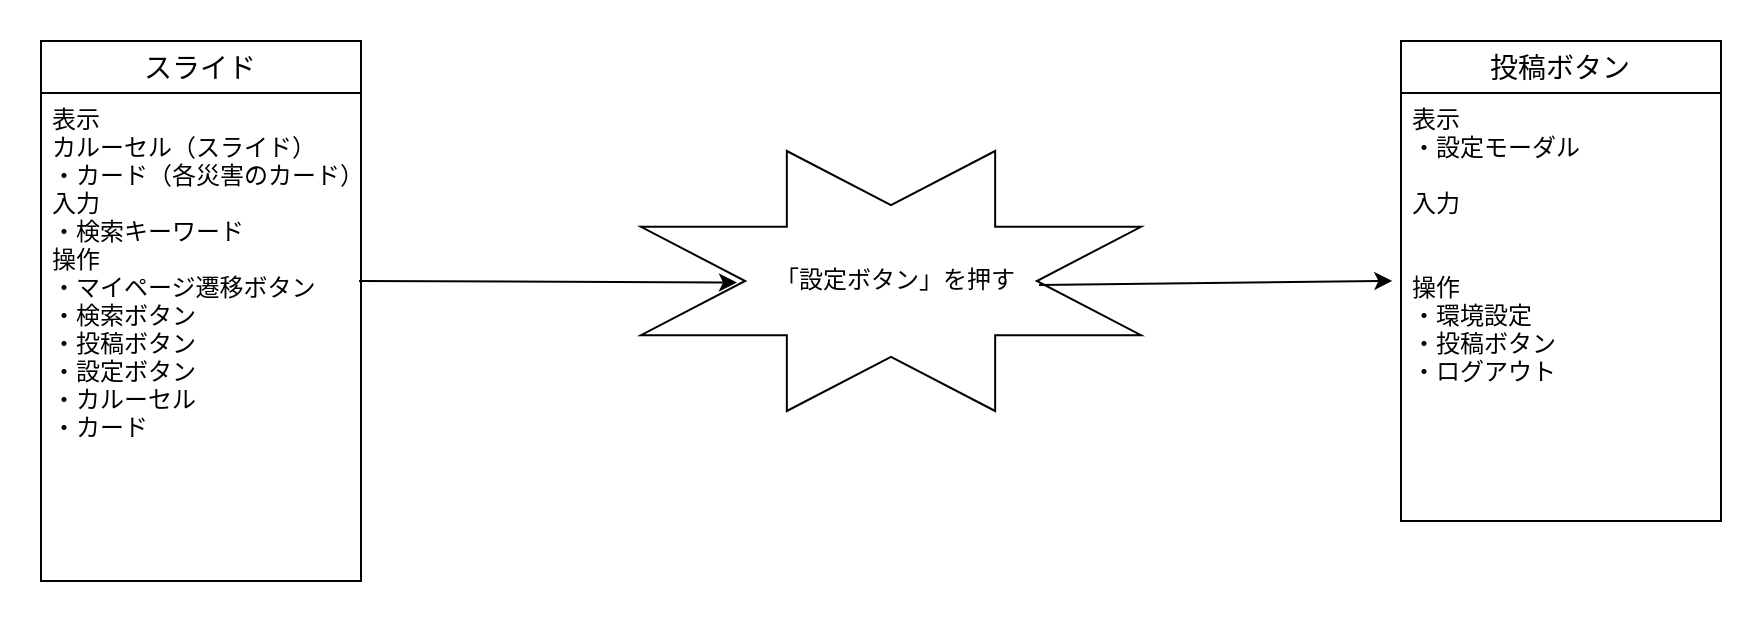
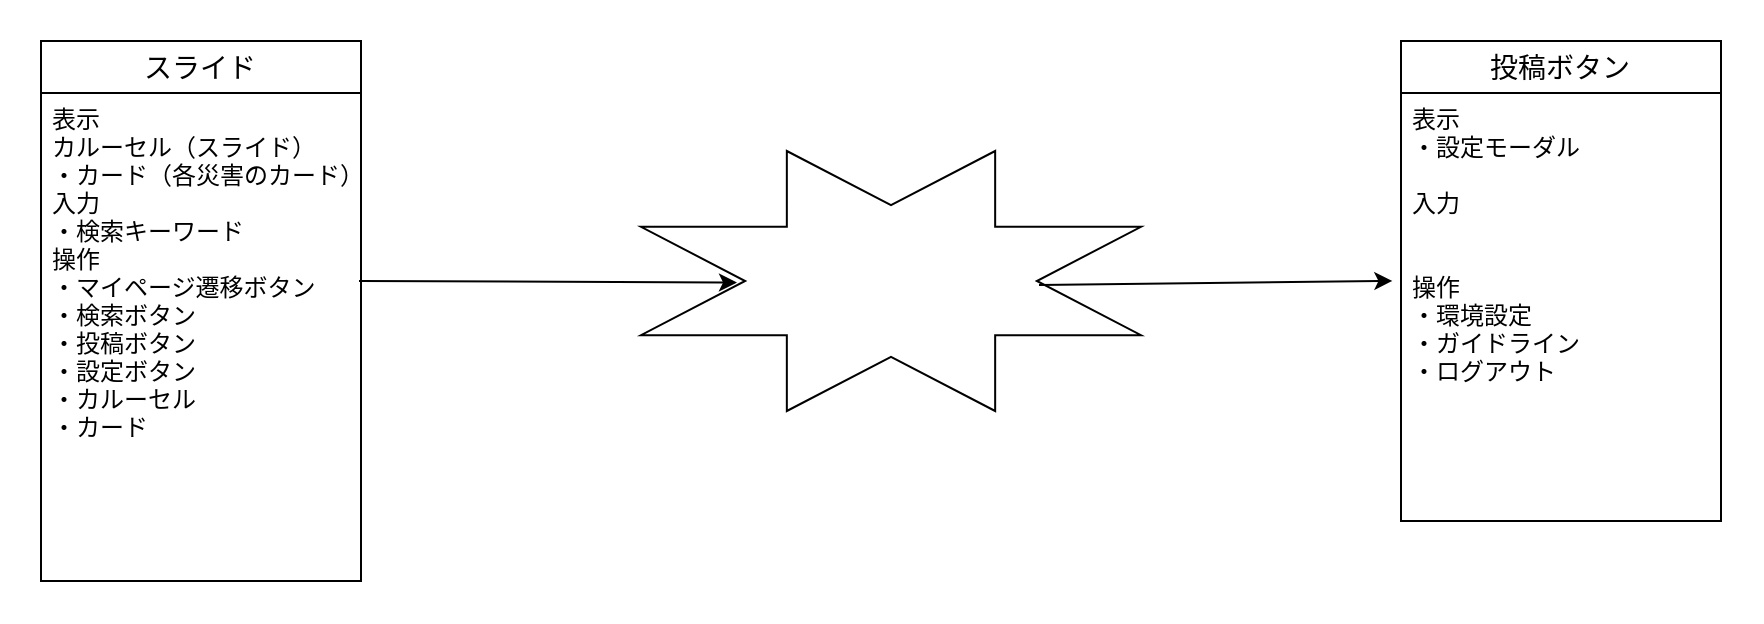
node "表示 ・設定モーダル 入力 操作 ・環境設定 ・投稿ボタン ・ログアウト": label "表示 ・設定モーダル 入力 操作 ・環境設定 ・投稿ボタン ・ログアウト" -> "表示 ・設定モーダル 入力 操作 ・環境設定 ・ガイドライン ・ログアウト"
node "「設定ボタン」を押す": removed
